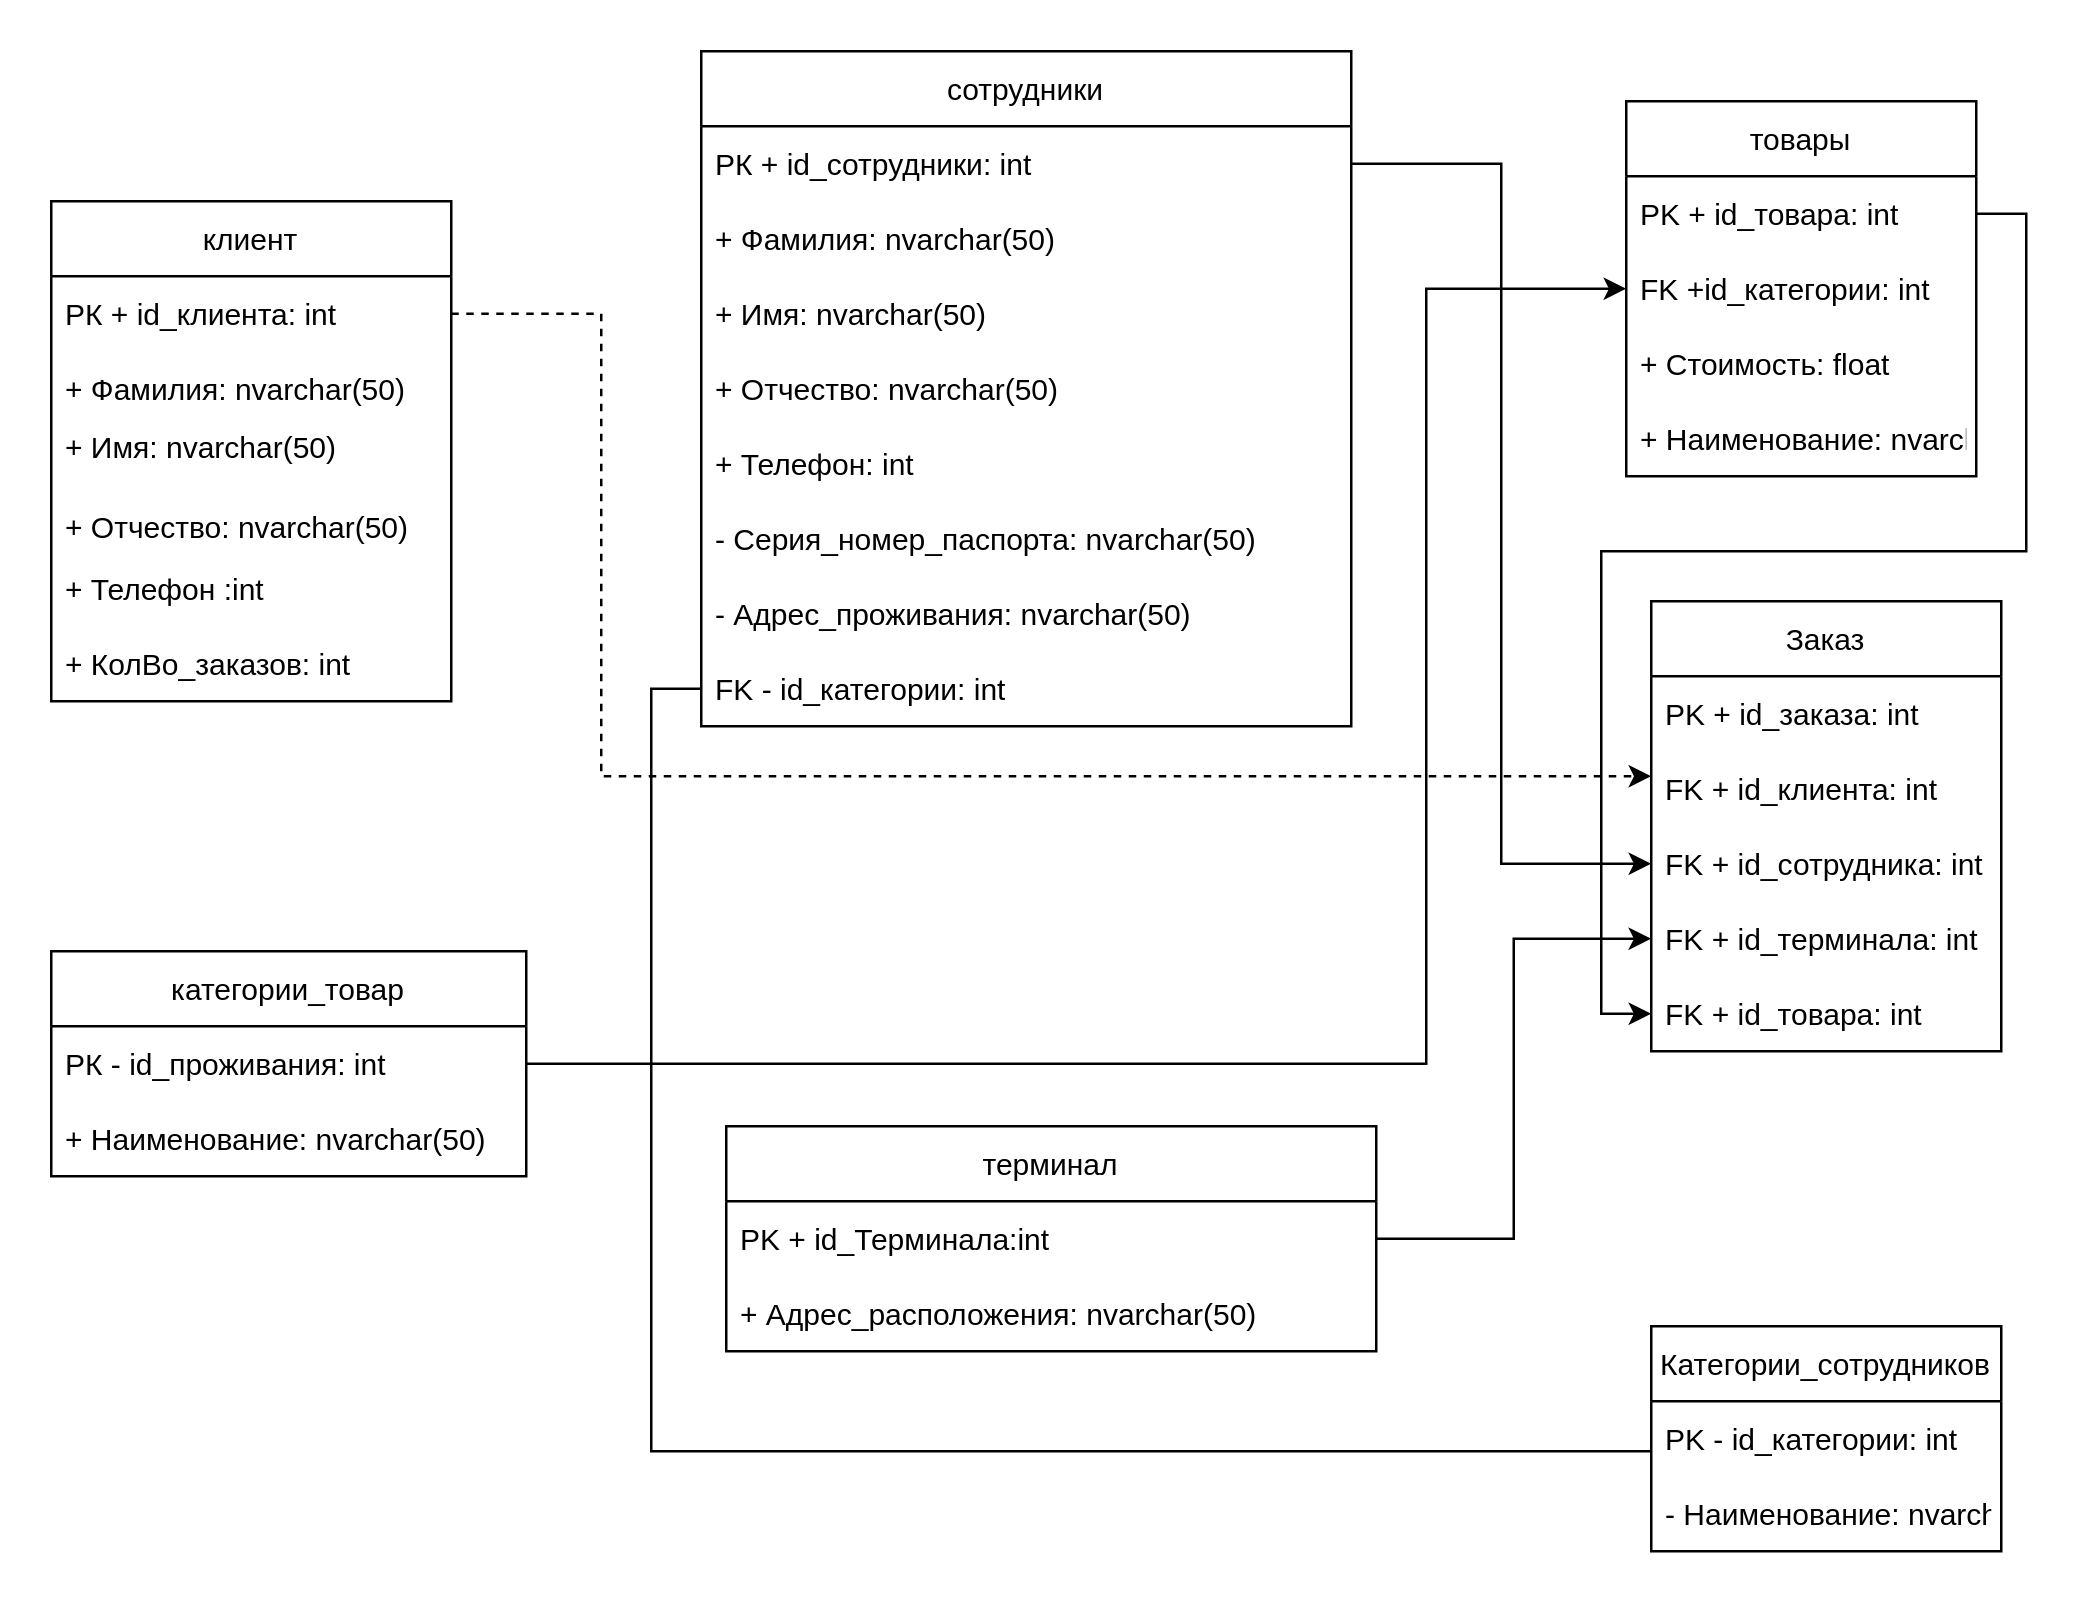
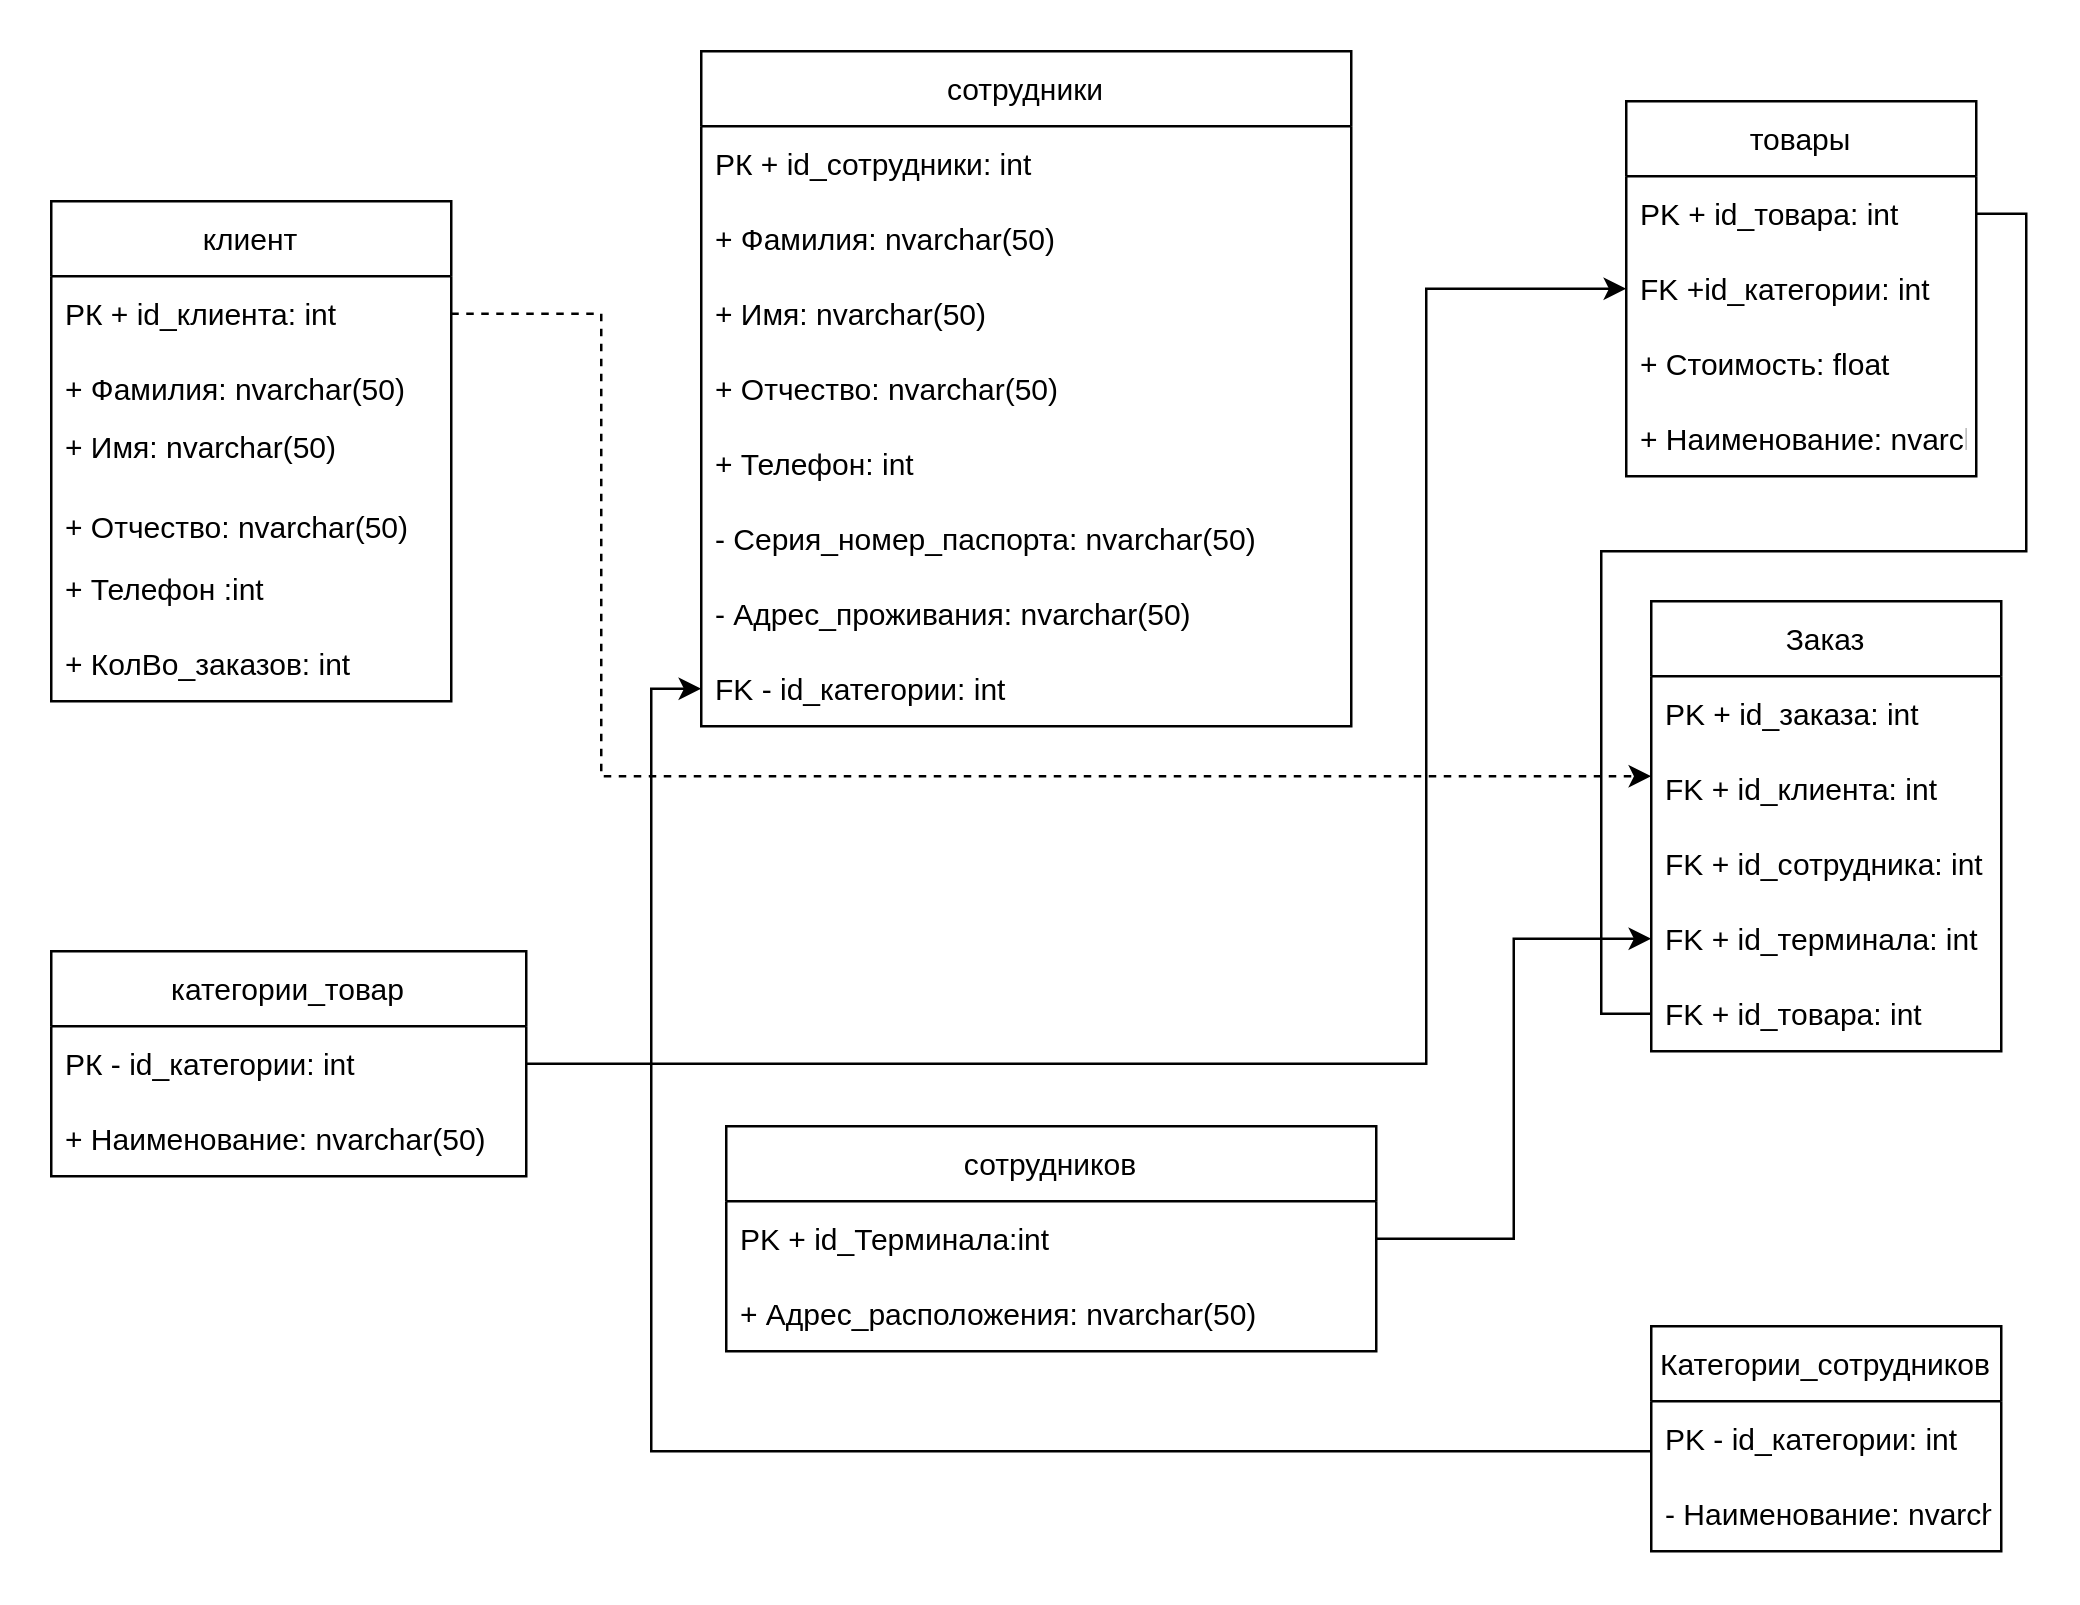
edge "РК + id_сотрудники: int" -> "FK + id_сотрудника: int": removed
edge "FK - id_категории: int" -- "PK - id_категории: int": arrowhead none -> classic
edge "PK + id_товара: int" -> "FK + id_товара: int": arrowhead classic -> none
node "РК - id_проживания: int": label "РК - id_проживания: int" -> "РК - id_категории: int"
node "терминал": label "терминал" -> "сотрудников"
